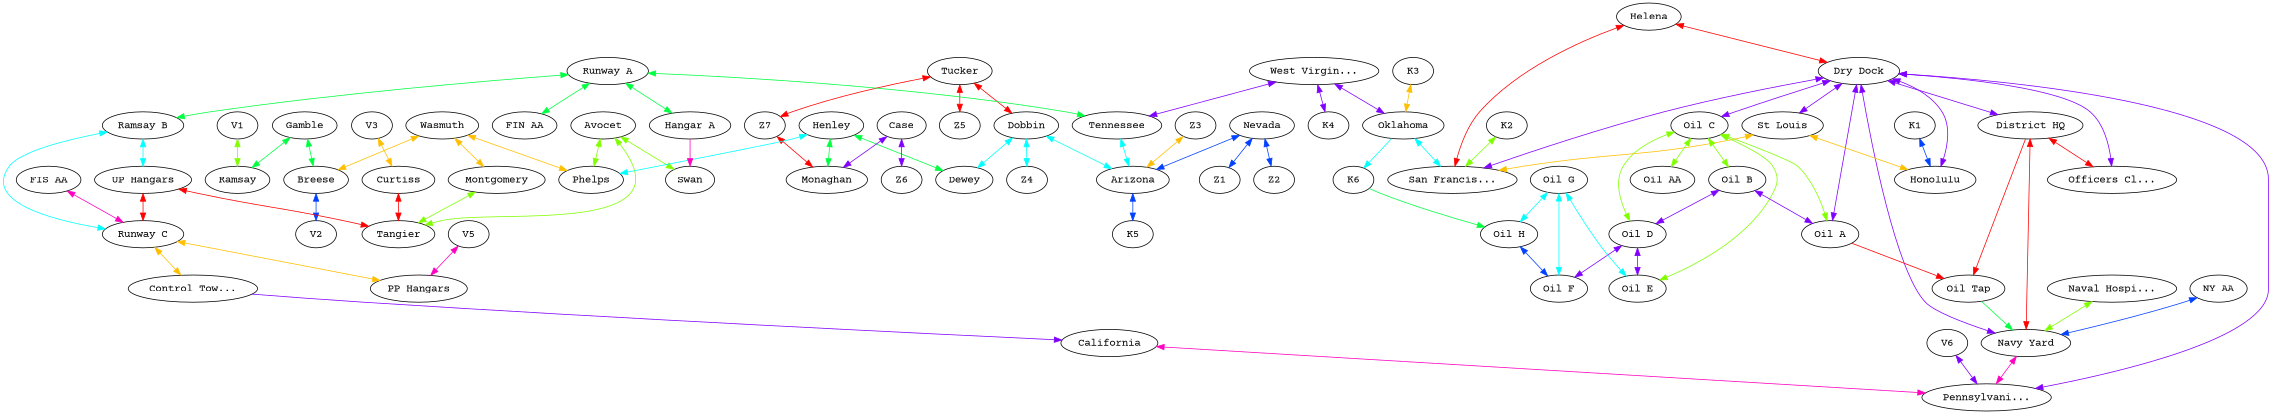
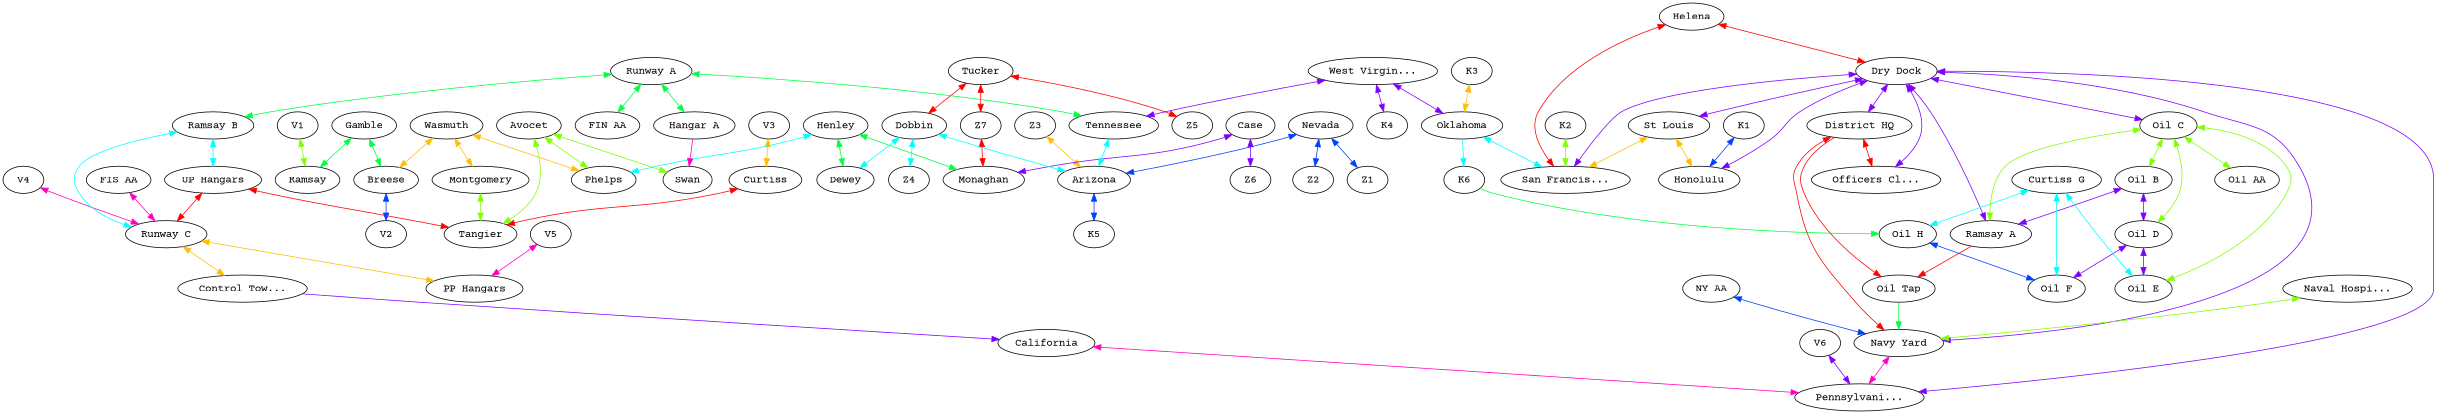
node "V4": added
node "Oil G": label "Oil G" -> "Curtiss G"
node "Oil A": label "Oil A" -> "Ramsay A"
